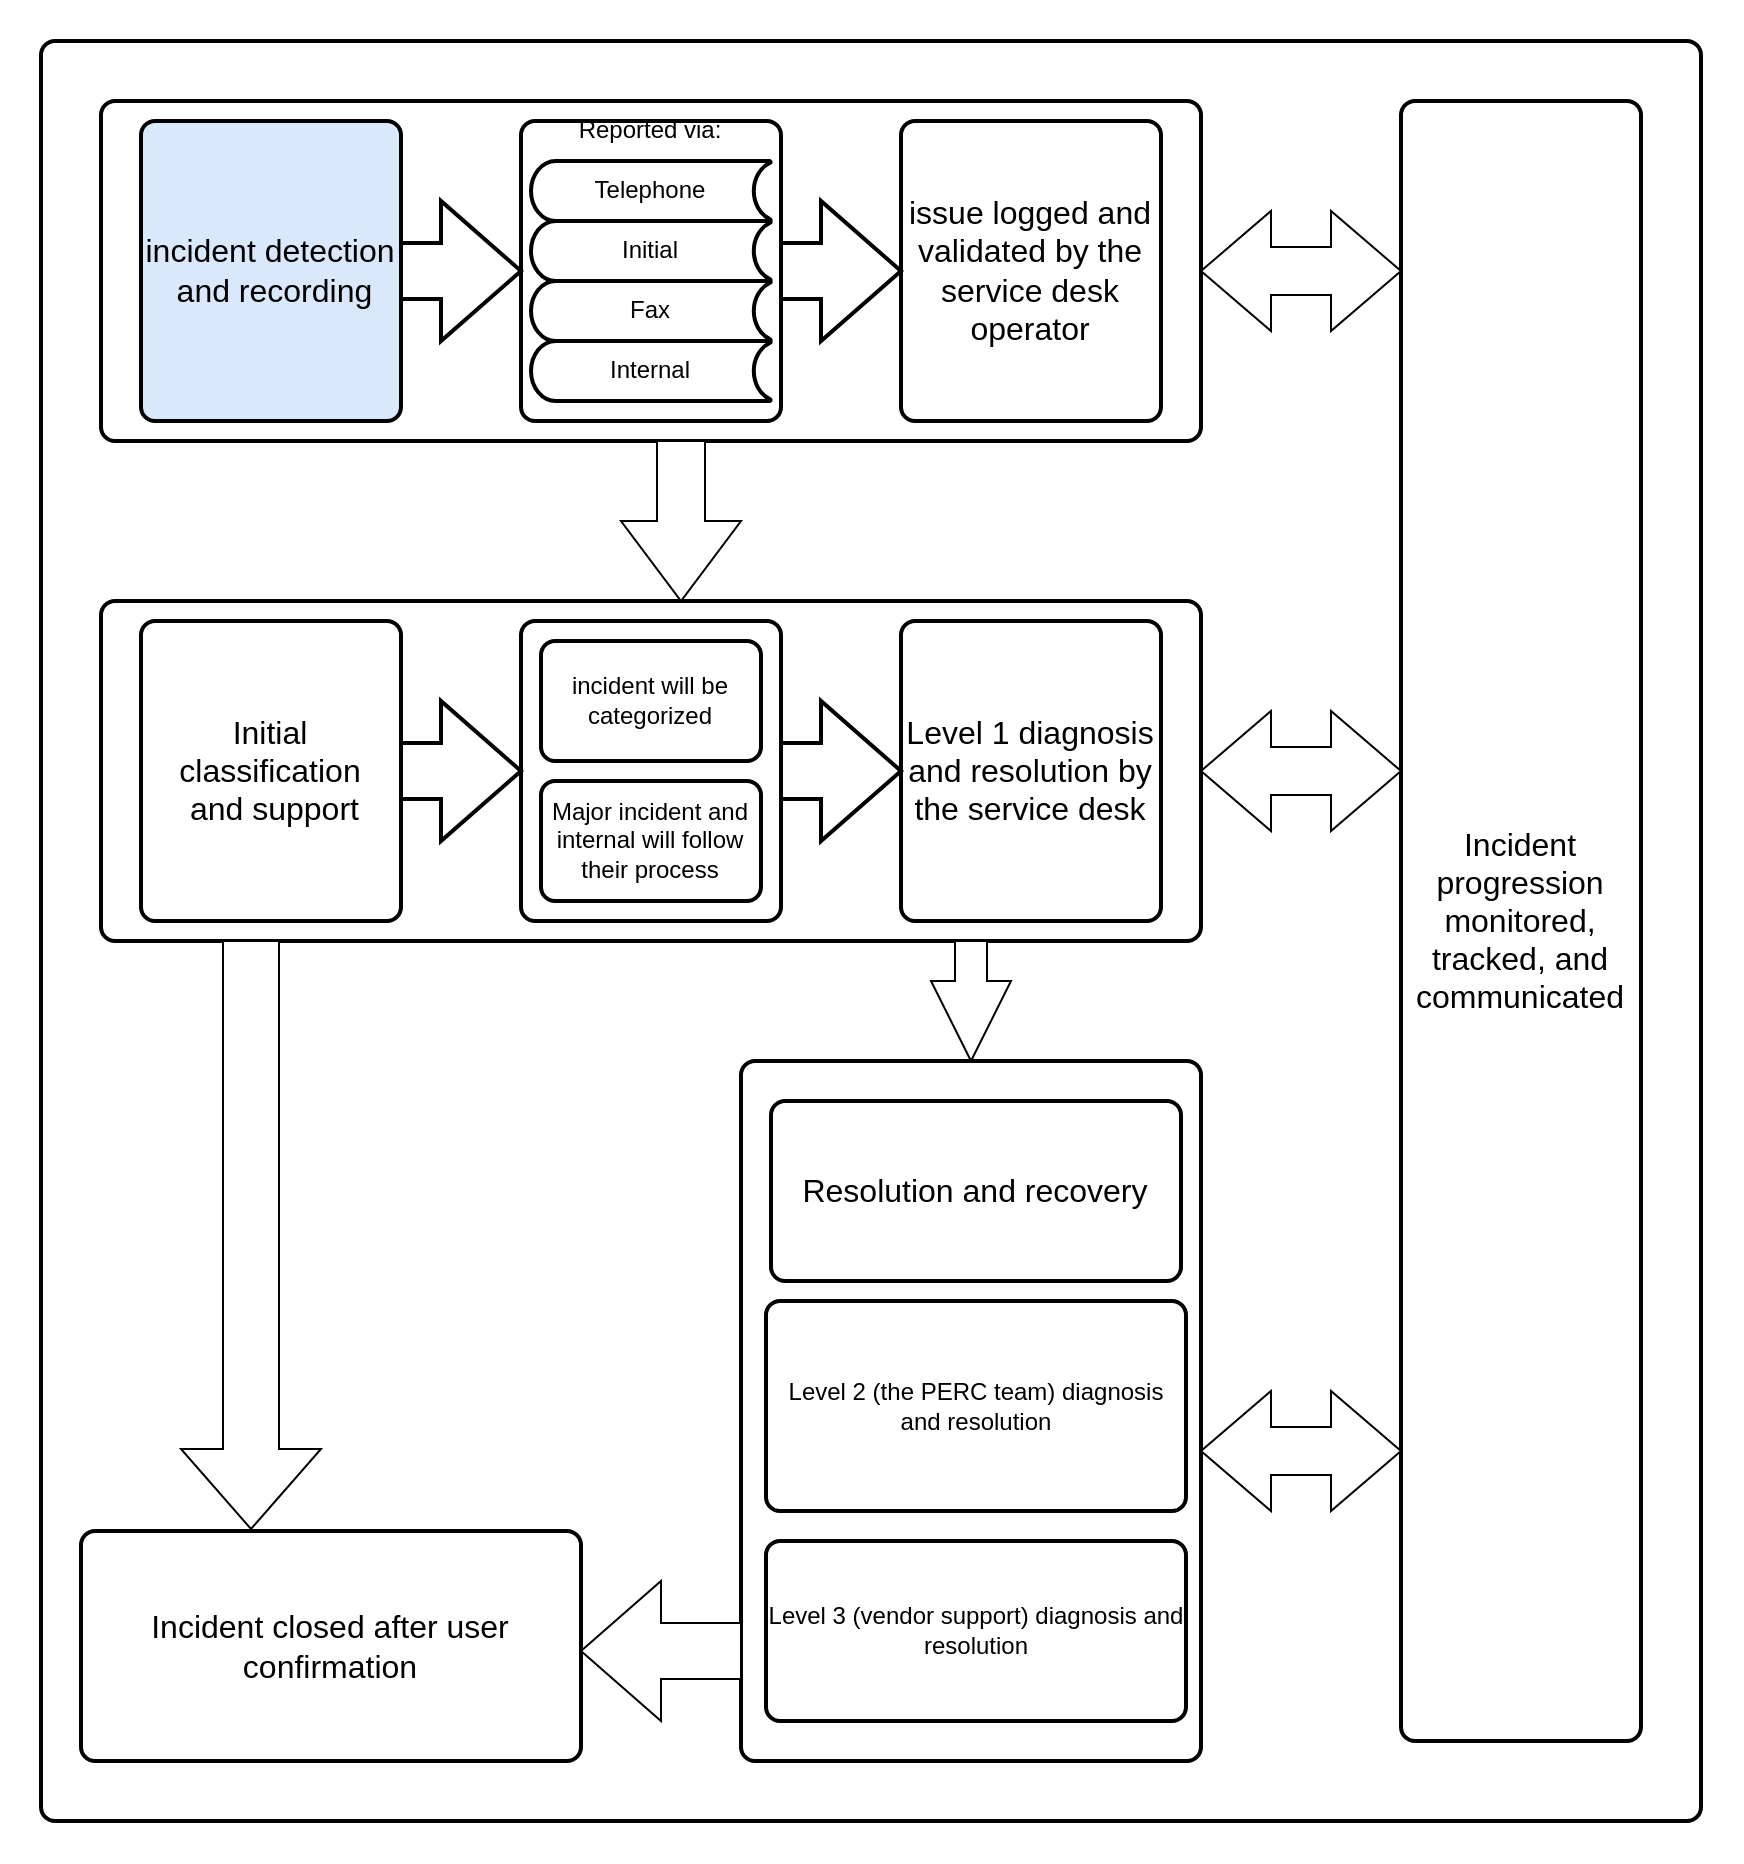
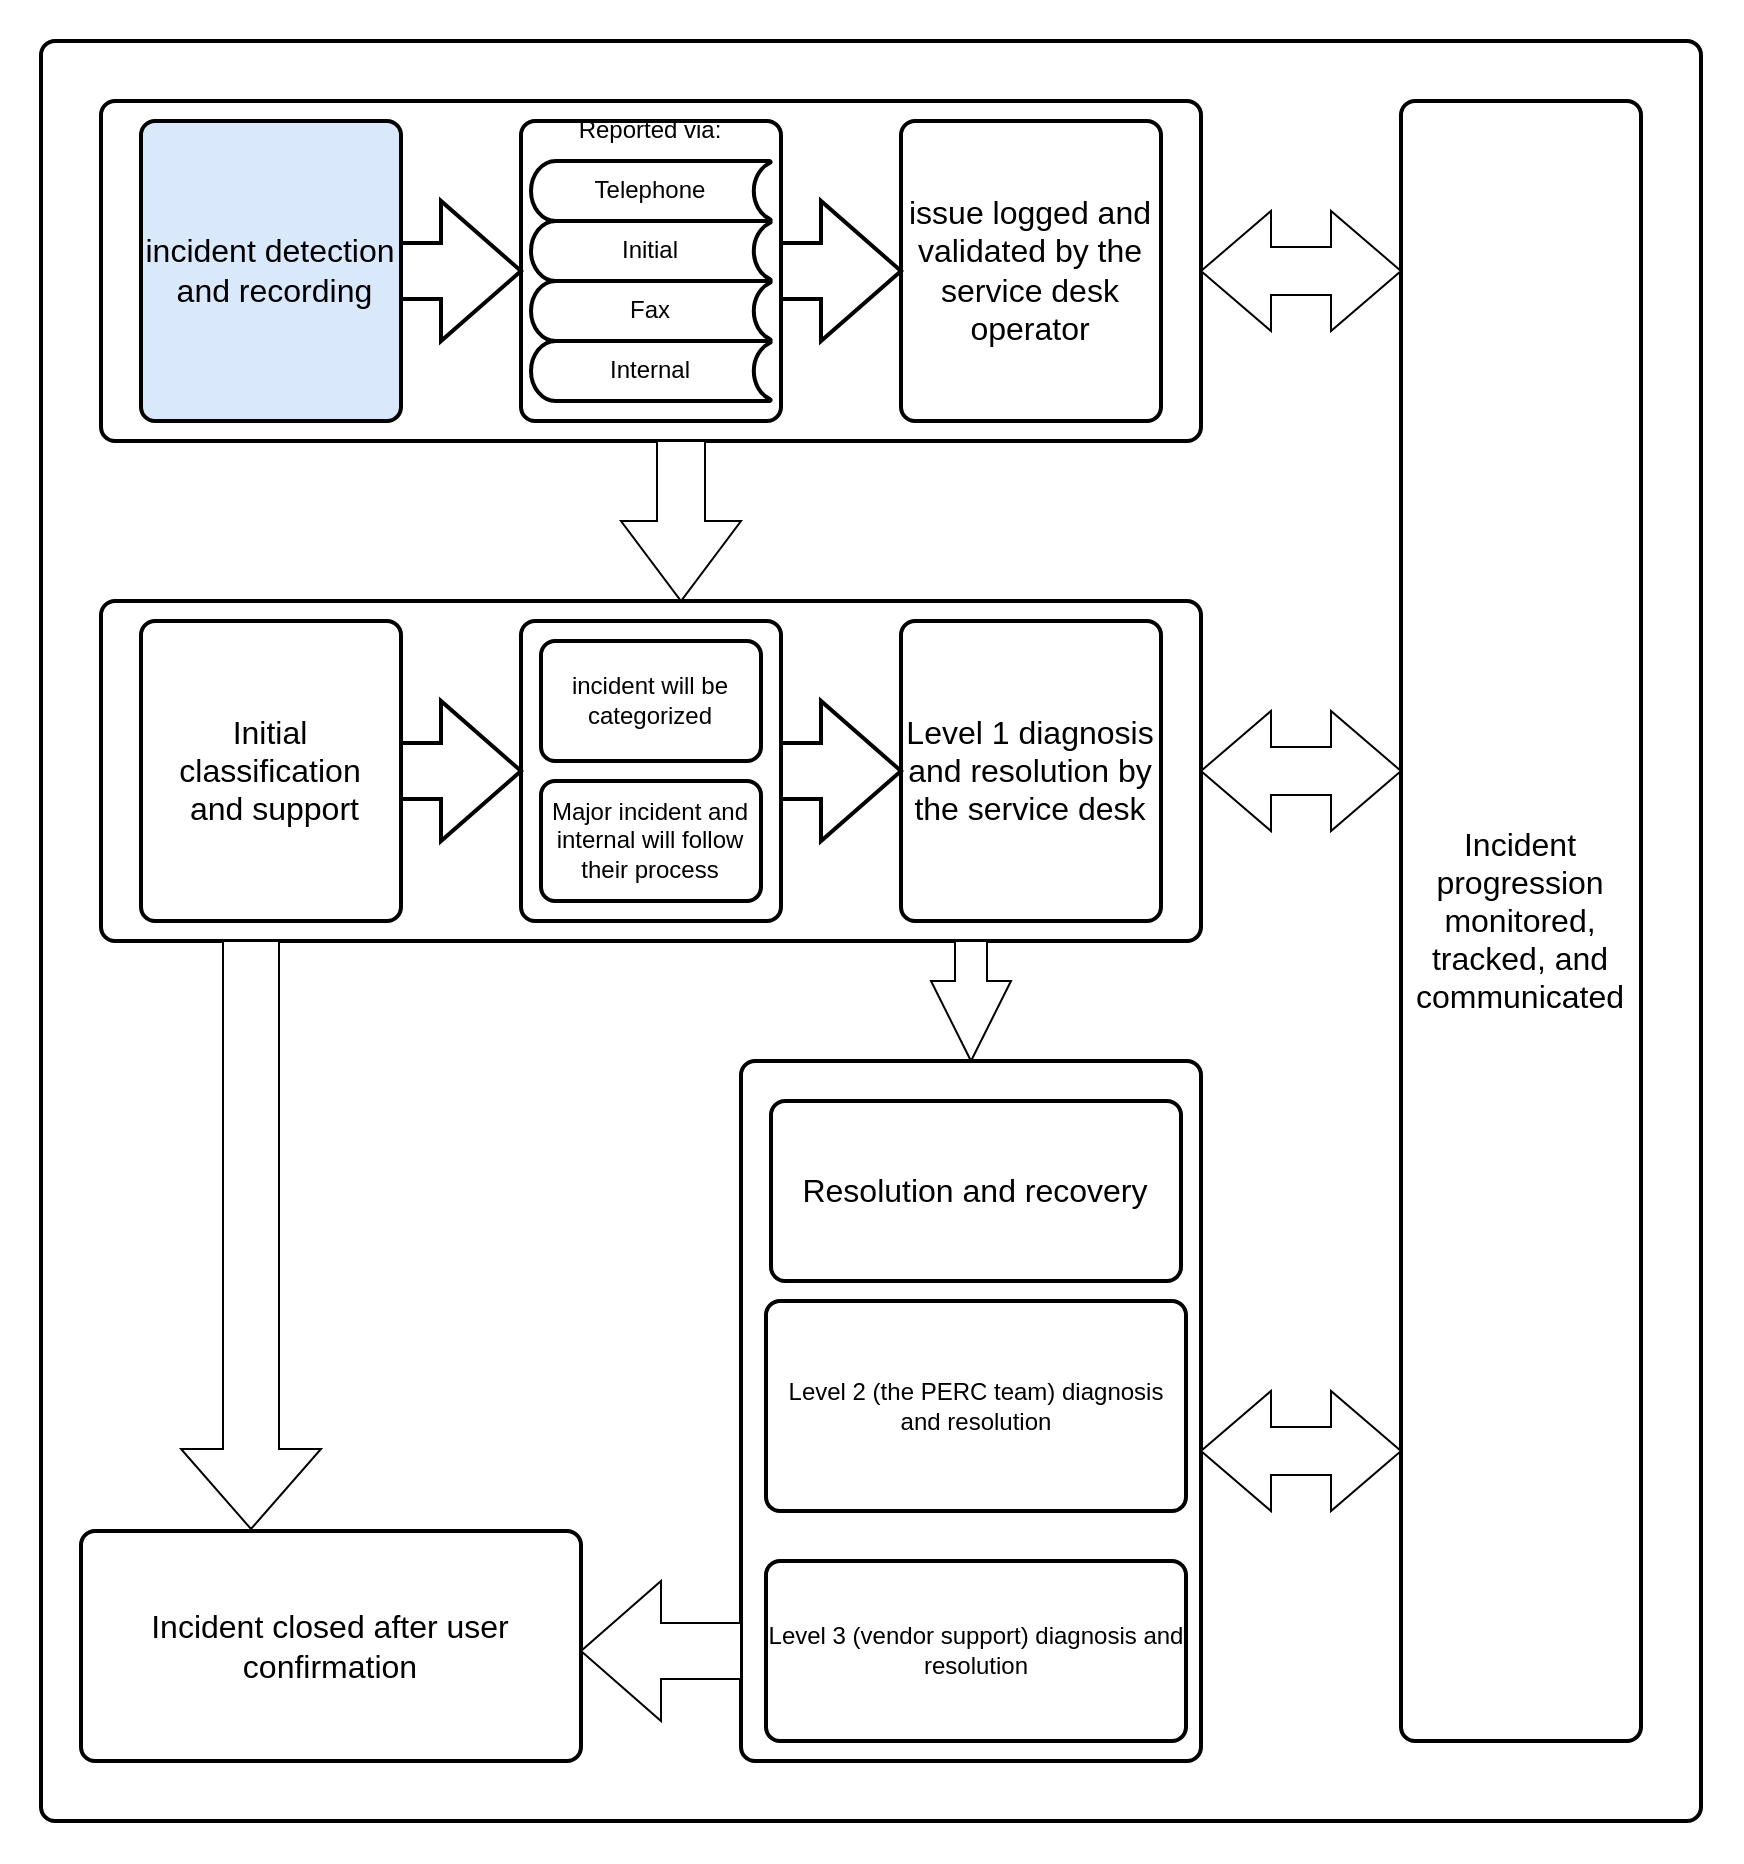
node "Level 3 (vendor support) diagnosis and resolution": moved (976, 1631) -> (976, 1651)
